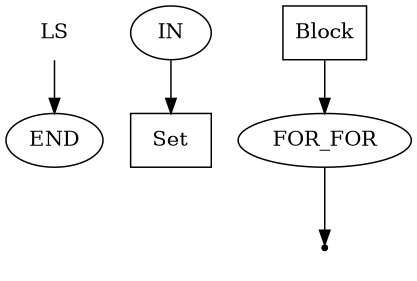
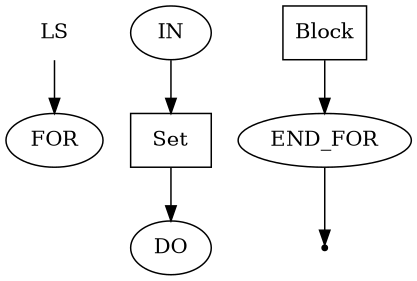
node "END": label "END" -> "FOR"
node "FOR_FOR": label "FOR_FOR" -> "END_FOR"
node "DO": added
